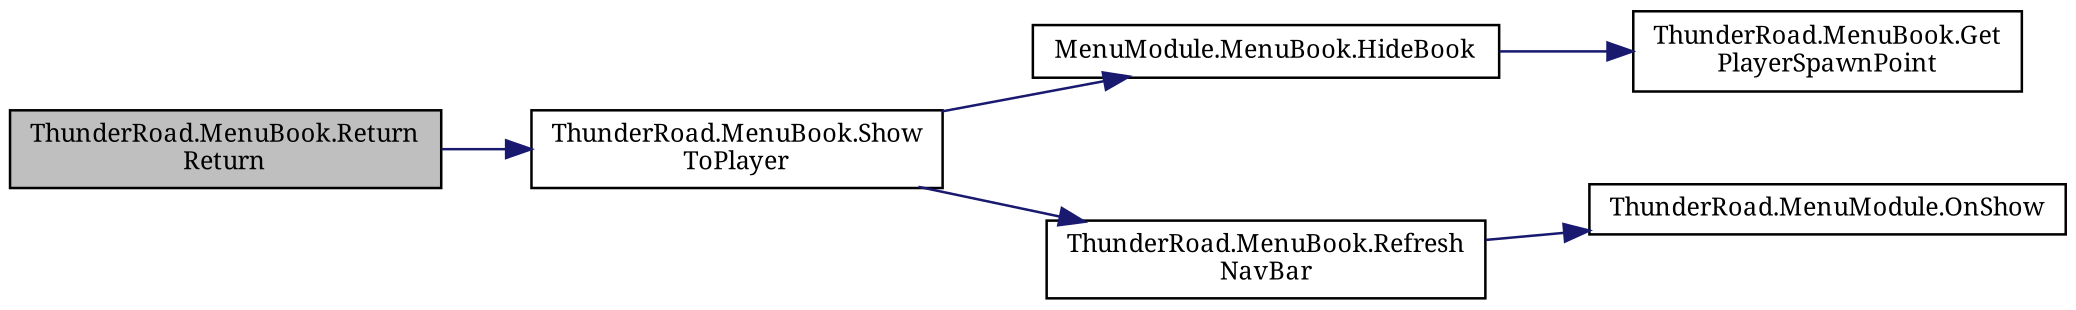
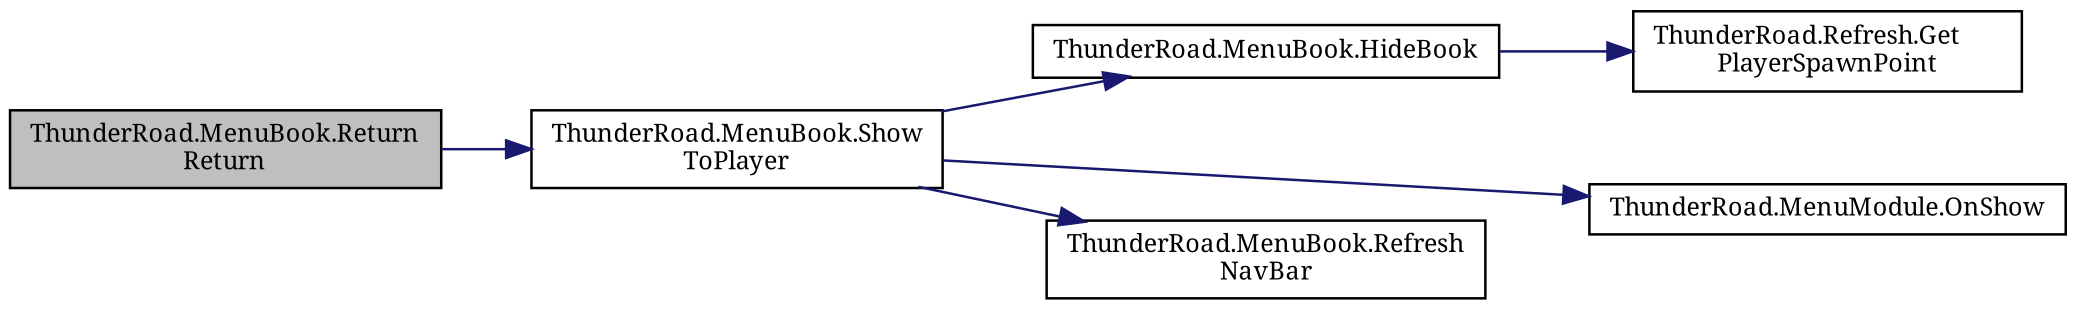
node "MenuModule.MenuBook.HideBook": label "MenuModule.MenuBook.HideBook" -> "ThunderRoad.MenuBook.HideBook"
node "ThunderRoad.MenuBook.Get PlayerSpawnPoint": label "ThunderRoad.MenuBook.Get PlayerSpawnPoint" -> "ThunderRoad.Refresh.Get PlayerSpawnPoint"
edge "ThunderRoad.MenuBook.Refresh NavBar" -> "ThunderRoad.MenuModule.OnShow": now "ThunderRoad.MenuBook.Show ToPlayer" -> "ThunderRoad.MenuModule.OnShow"
